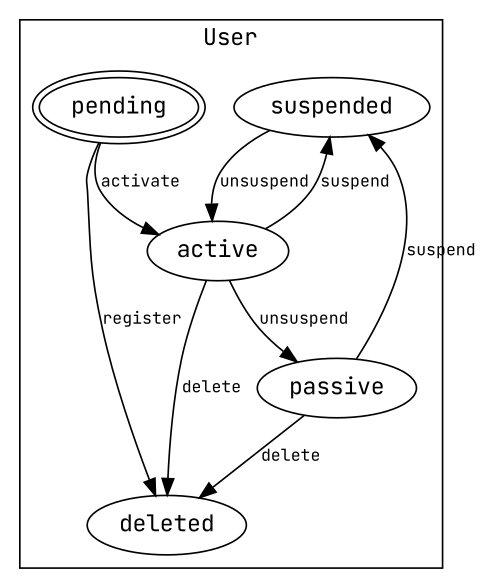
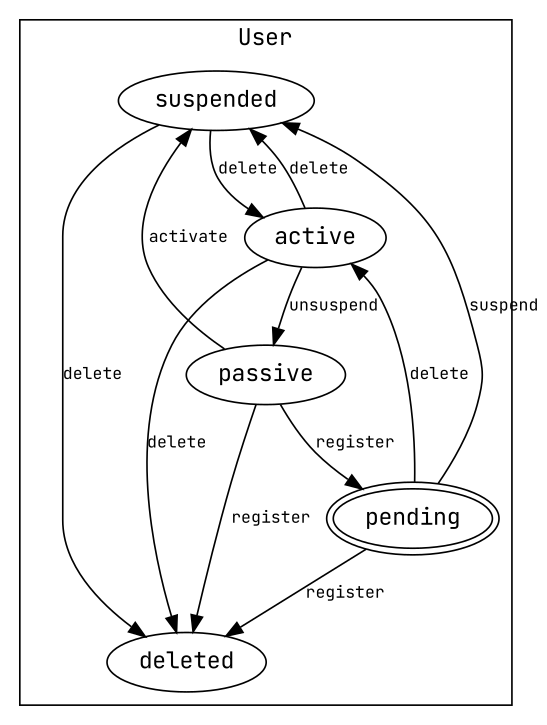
edge "pending" -> "active": label "activate" -> "delete"
edge "suspended" -> "active": label "unsuspend" -> "delete"
edge "active" -> "suspended": label "suspend" -> "delete"
edge "passive" -> "suspended": label "suspend" -> "activate"
edge "pending" -> "suspended": added, label "suspend"
edge "suspended" -> "deleted": added, label "delete"
edge "passive" -> "pending": added, label "register"
edge "passive" -> "deleted": label "delete" -> "register"
